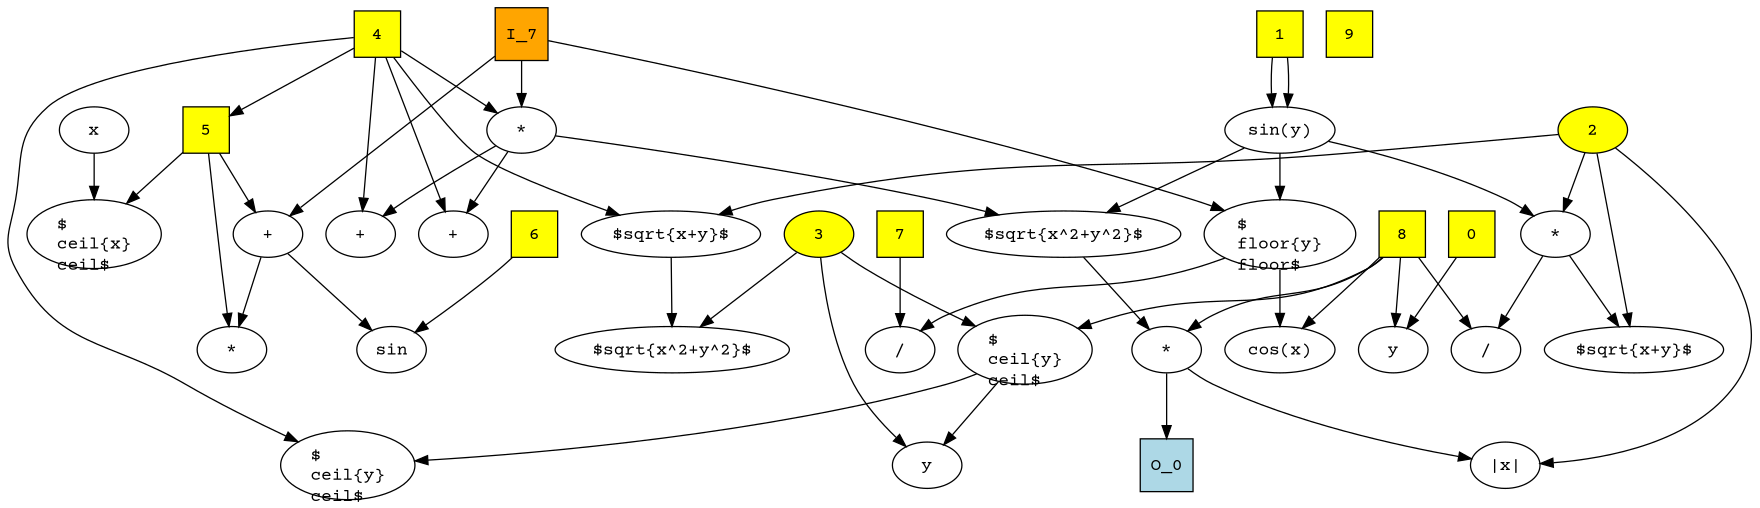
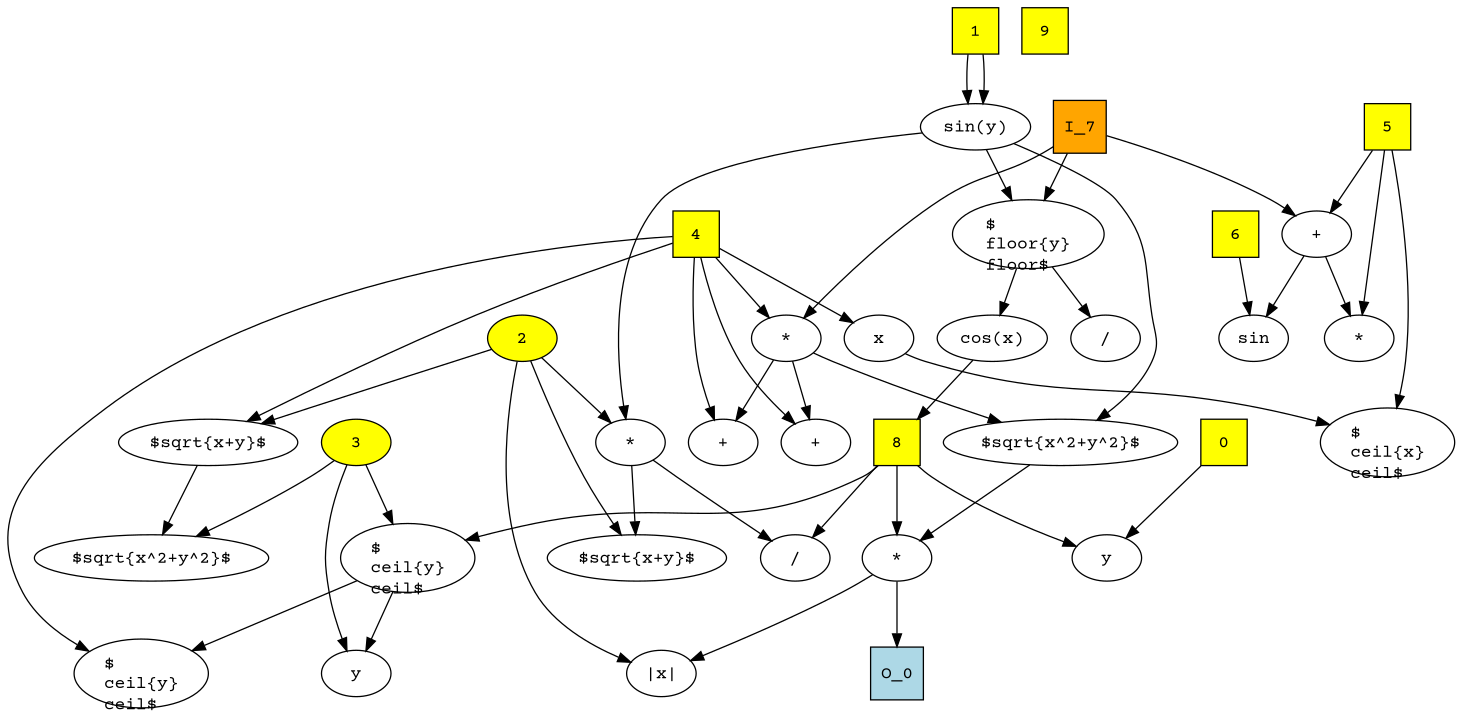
edge "4" -> "5": now "4" -> "x"
node "7": removed
edge "8" -> "cos(x)": reversed
